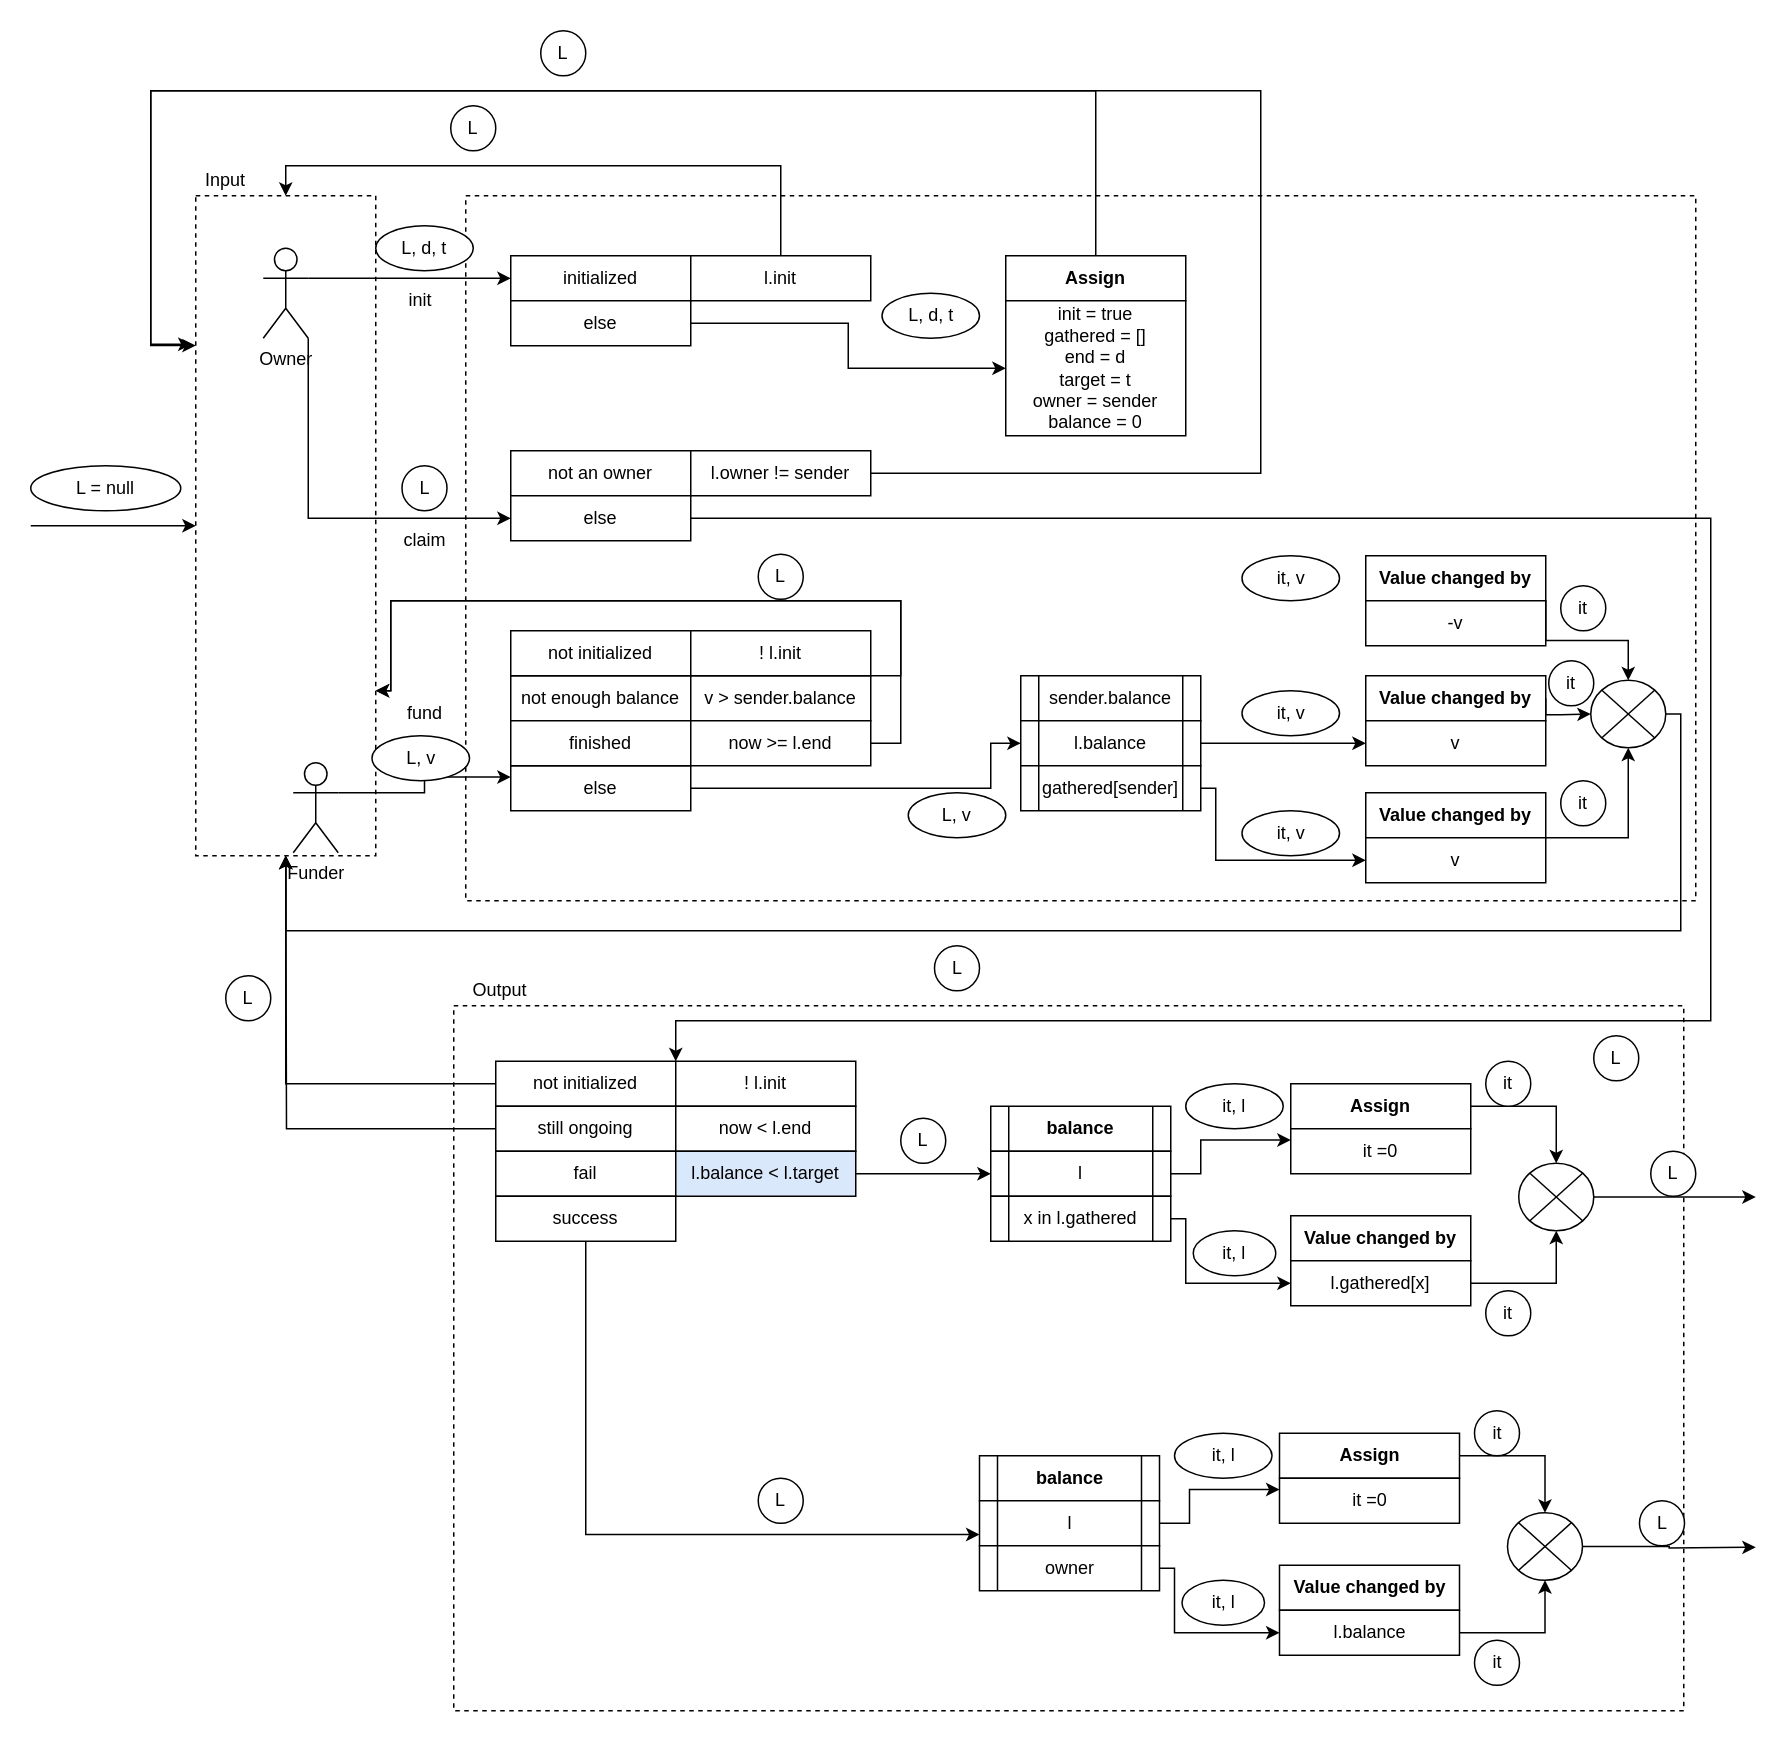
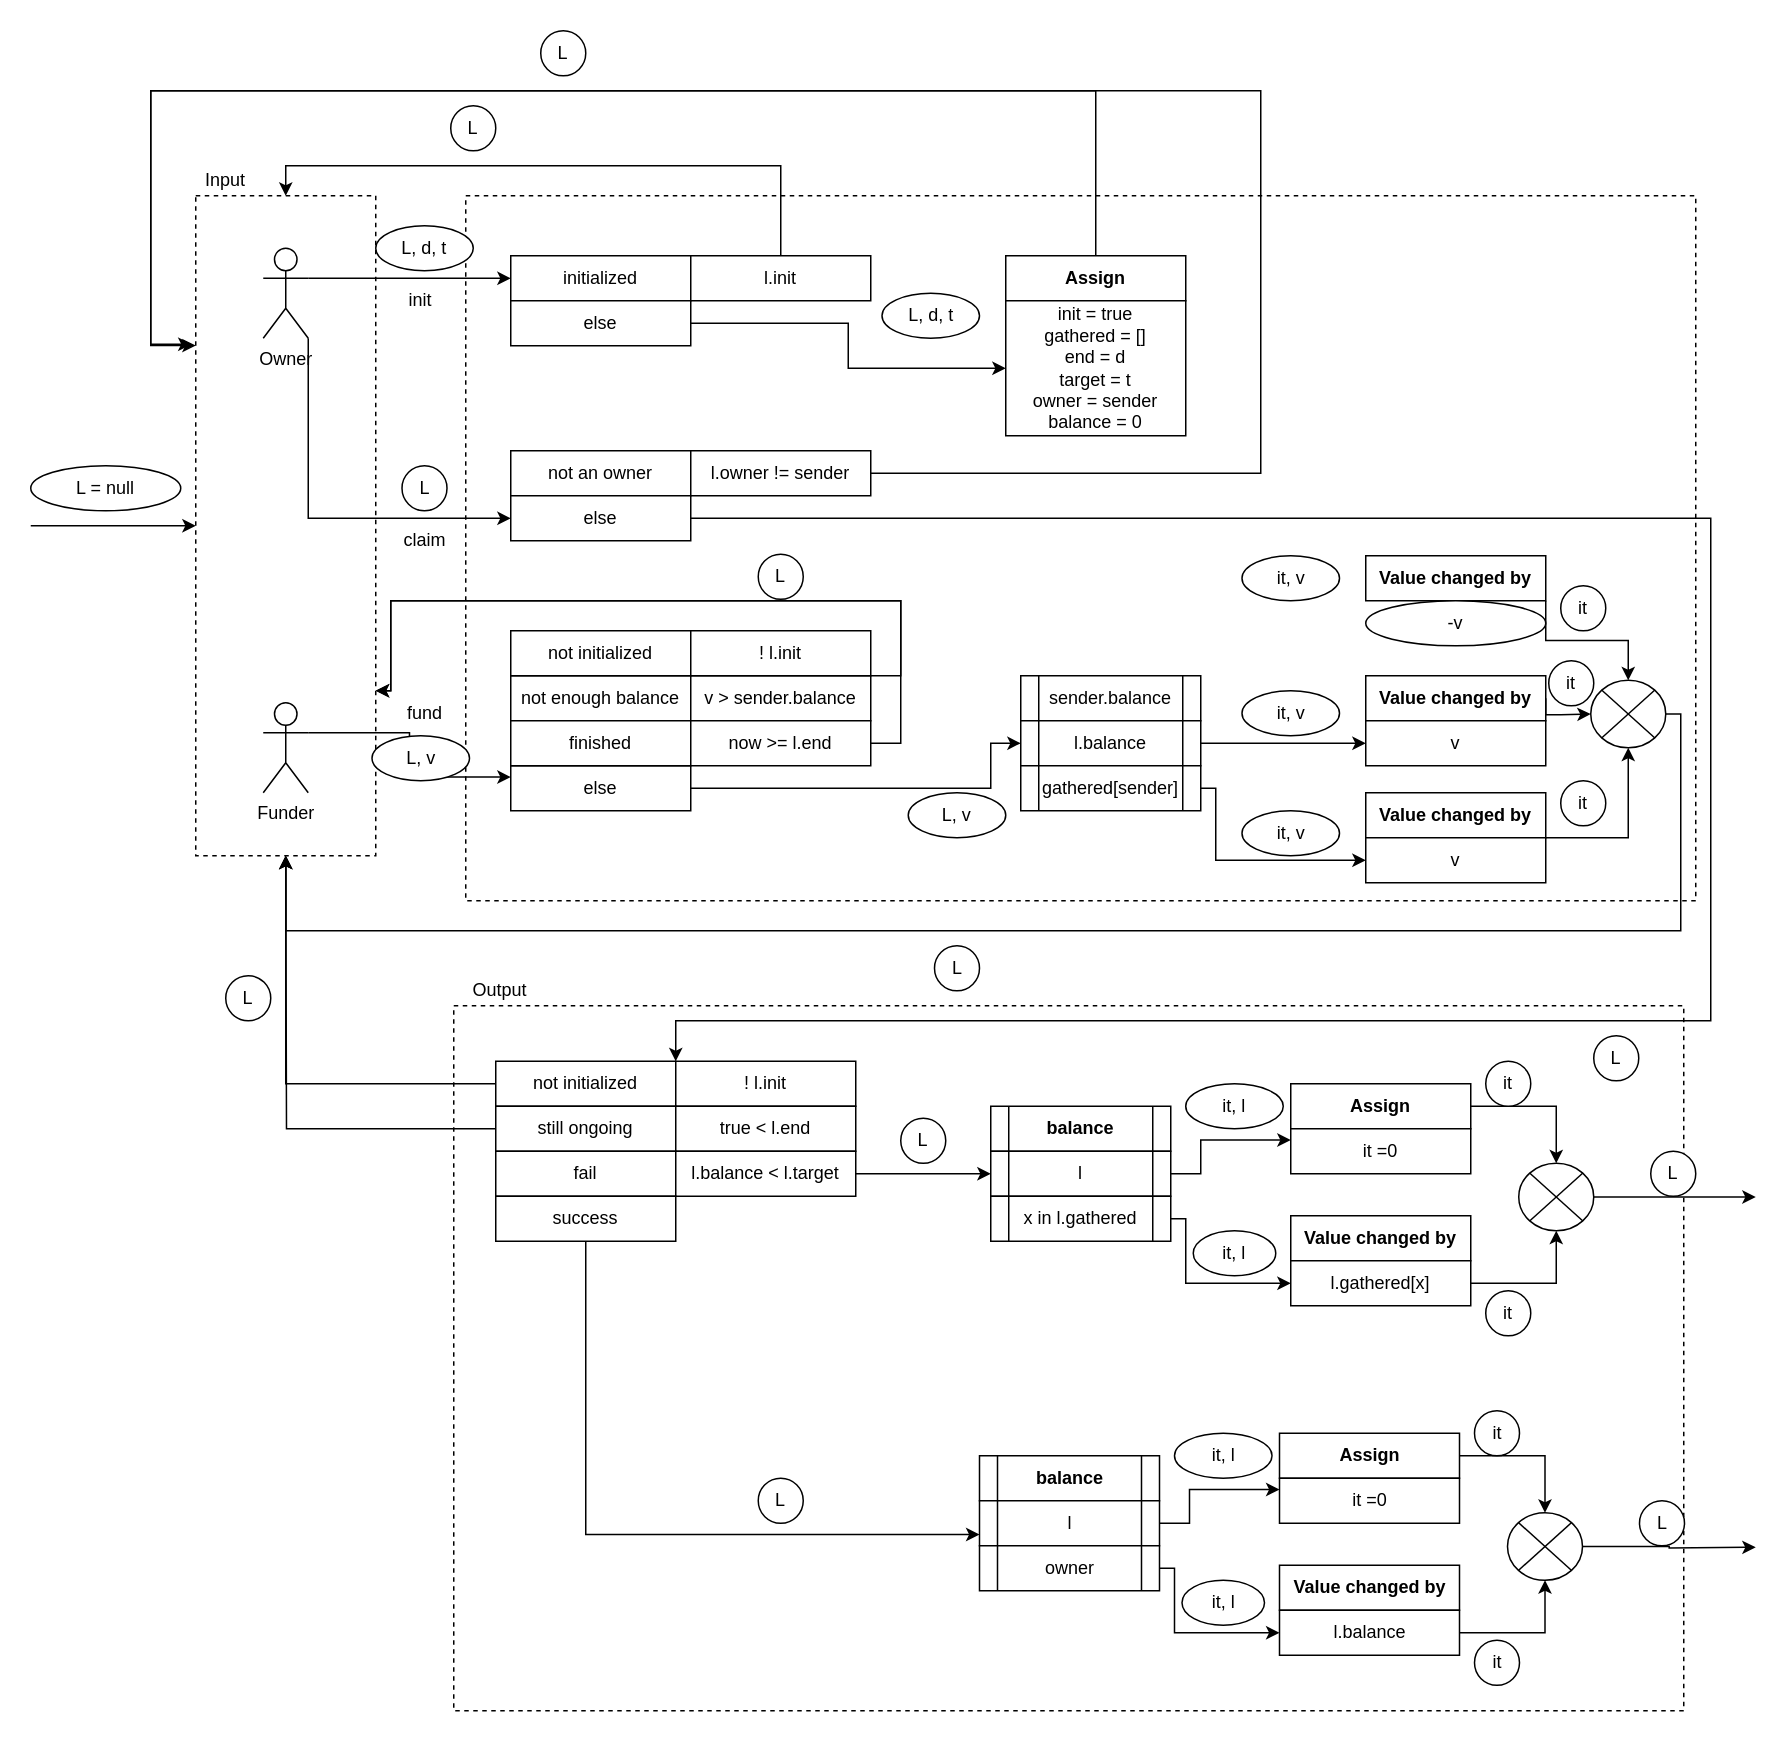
node "-v": shape rectangle -> ellipse
node "Funder": moved (316, 808) -> (286, 748)
node "now < l.end": label "now < l.end" -> "true < l.end"
node "l.balance < l.target": fillcolor #dae8fc -> #ffffff
